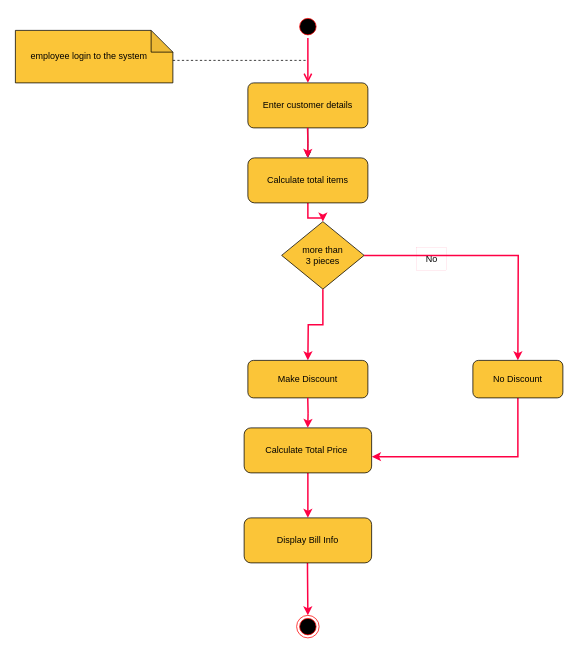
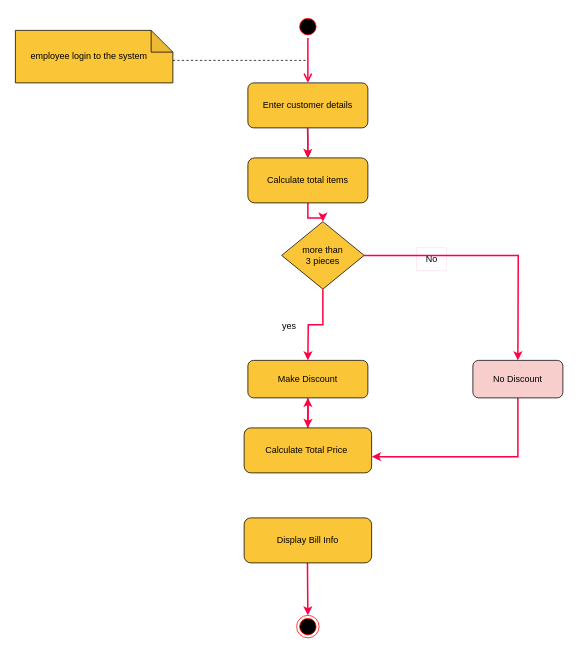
node "yes": added
node "No Discount": fillcolor #fbc538 -> #f8cecc
edge "Calculate Total Price" -> "Display Bill Info": now "Calculate Total Price" -> "Make Discount"
